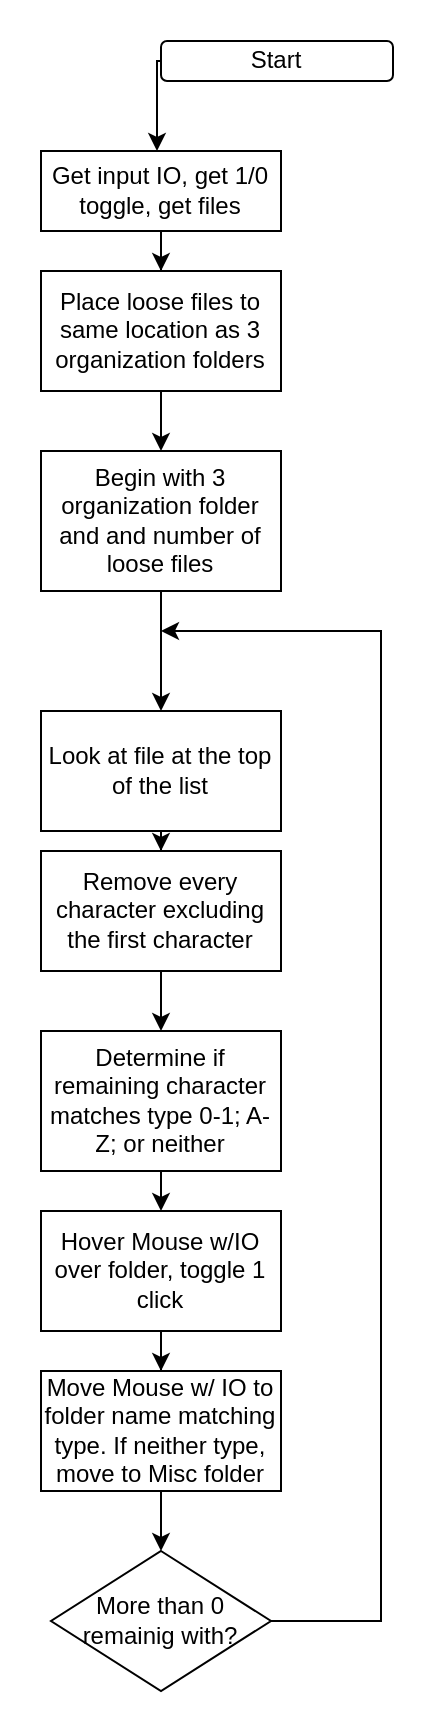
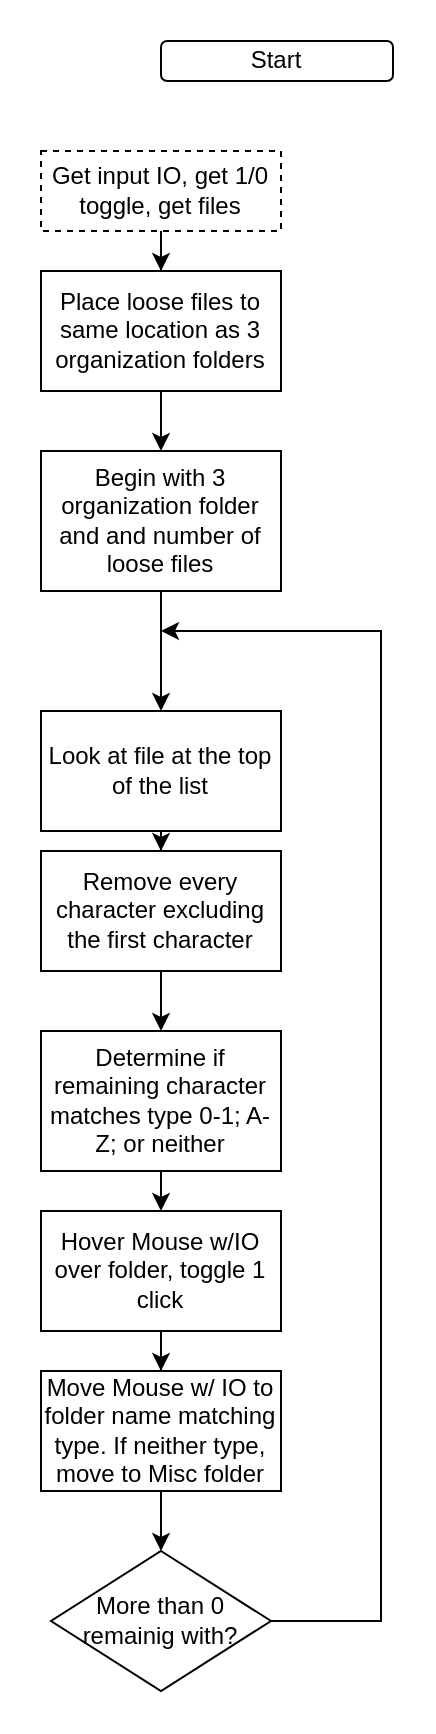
edge "Start" -> "Get input IO, get 1/0 toggle, get files": removed
node "Get input IO, get 1/0 toggle, get files": style solid -> dashed
